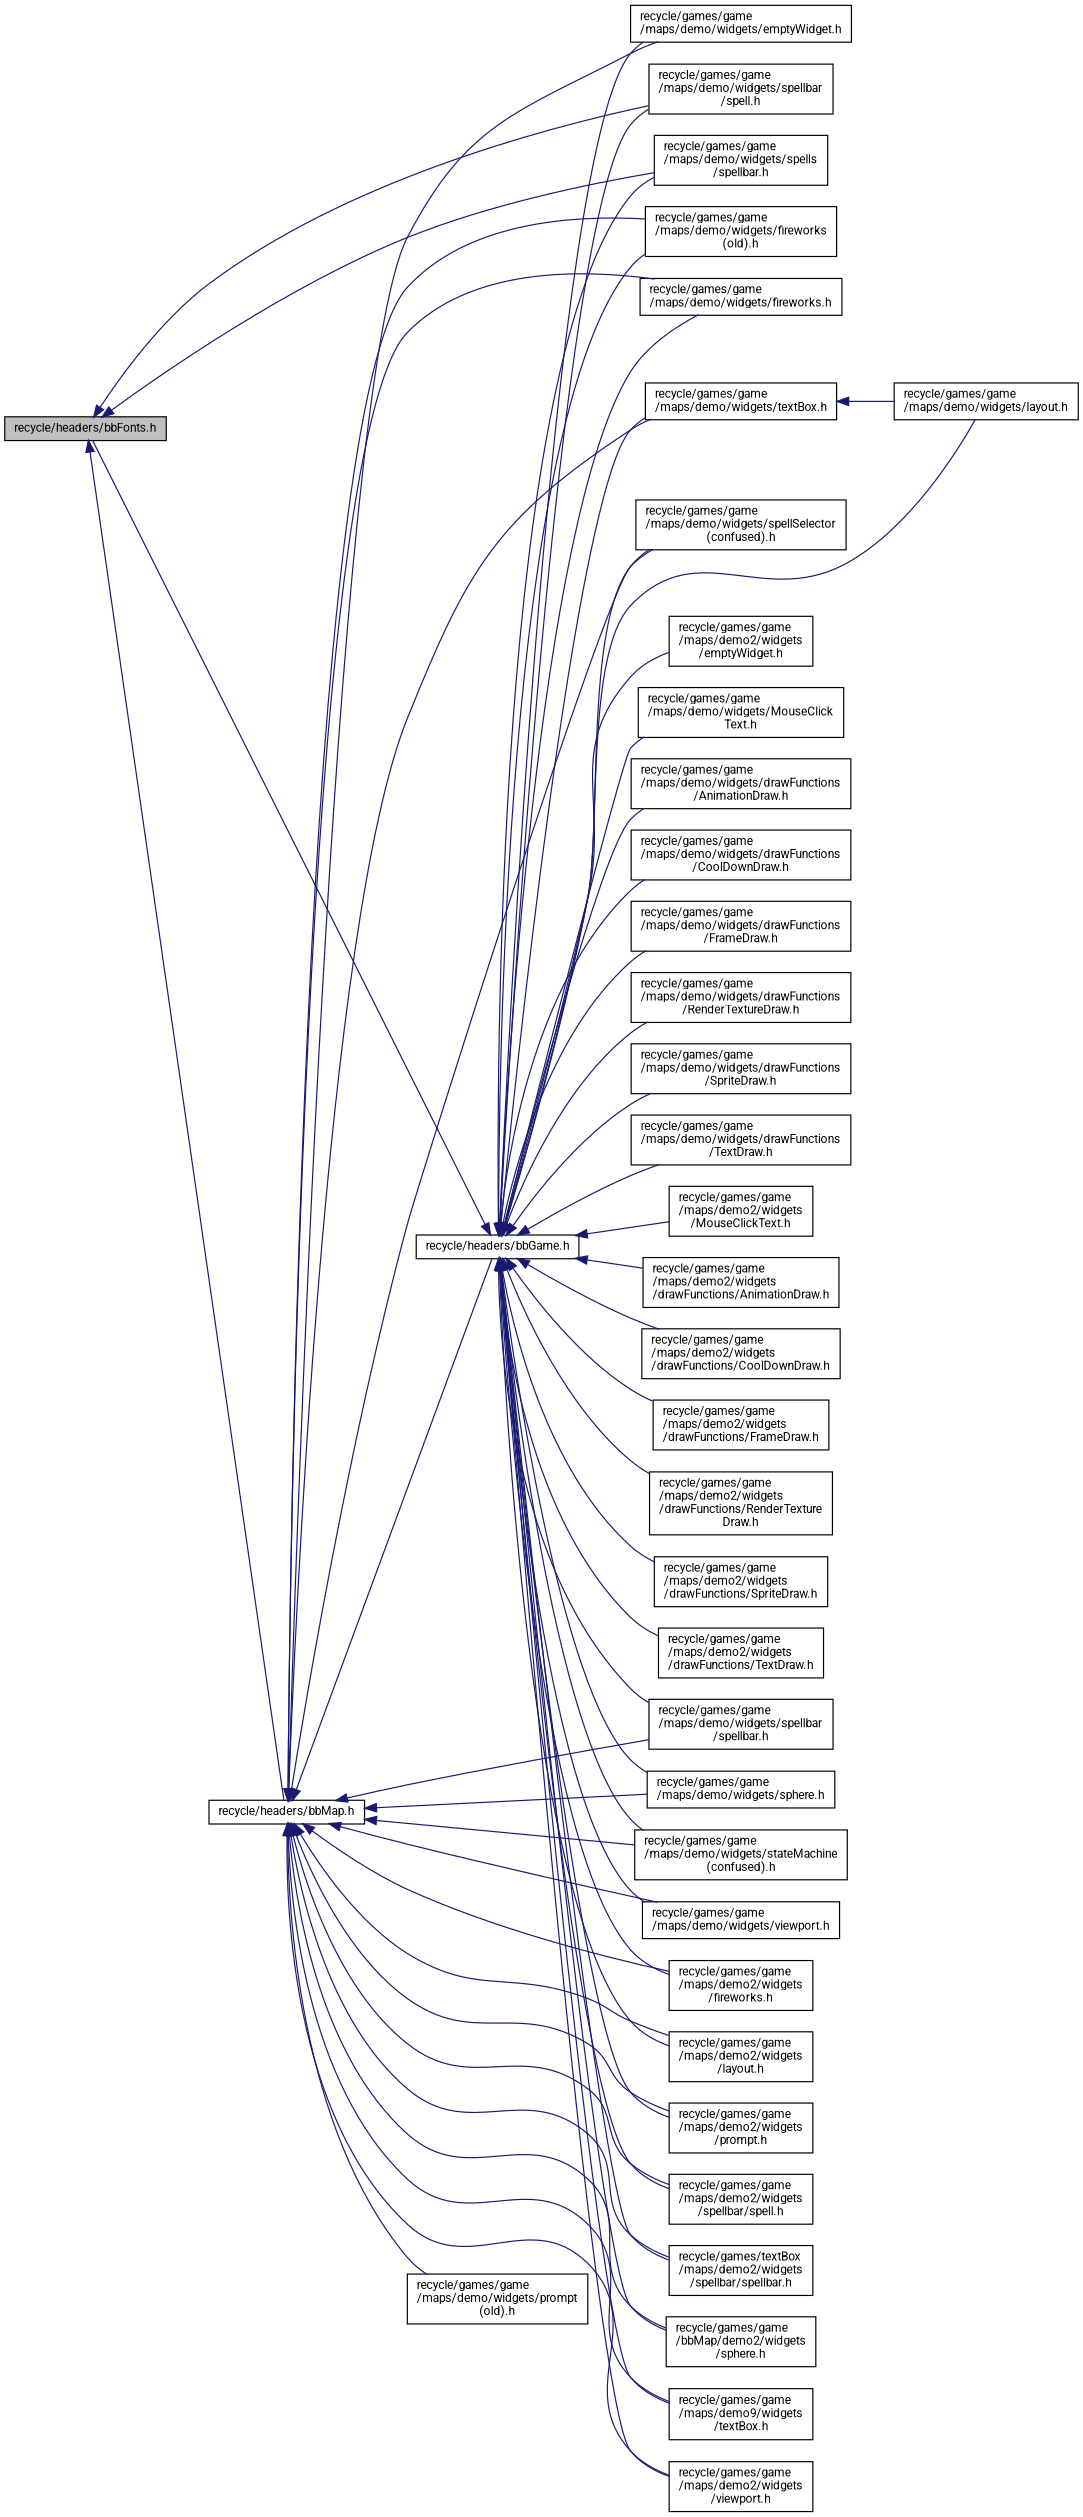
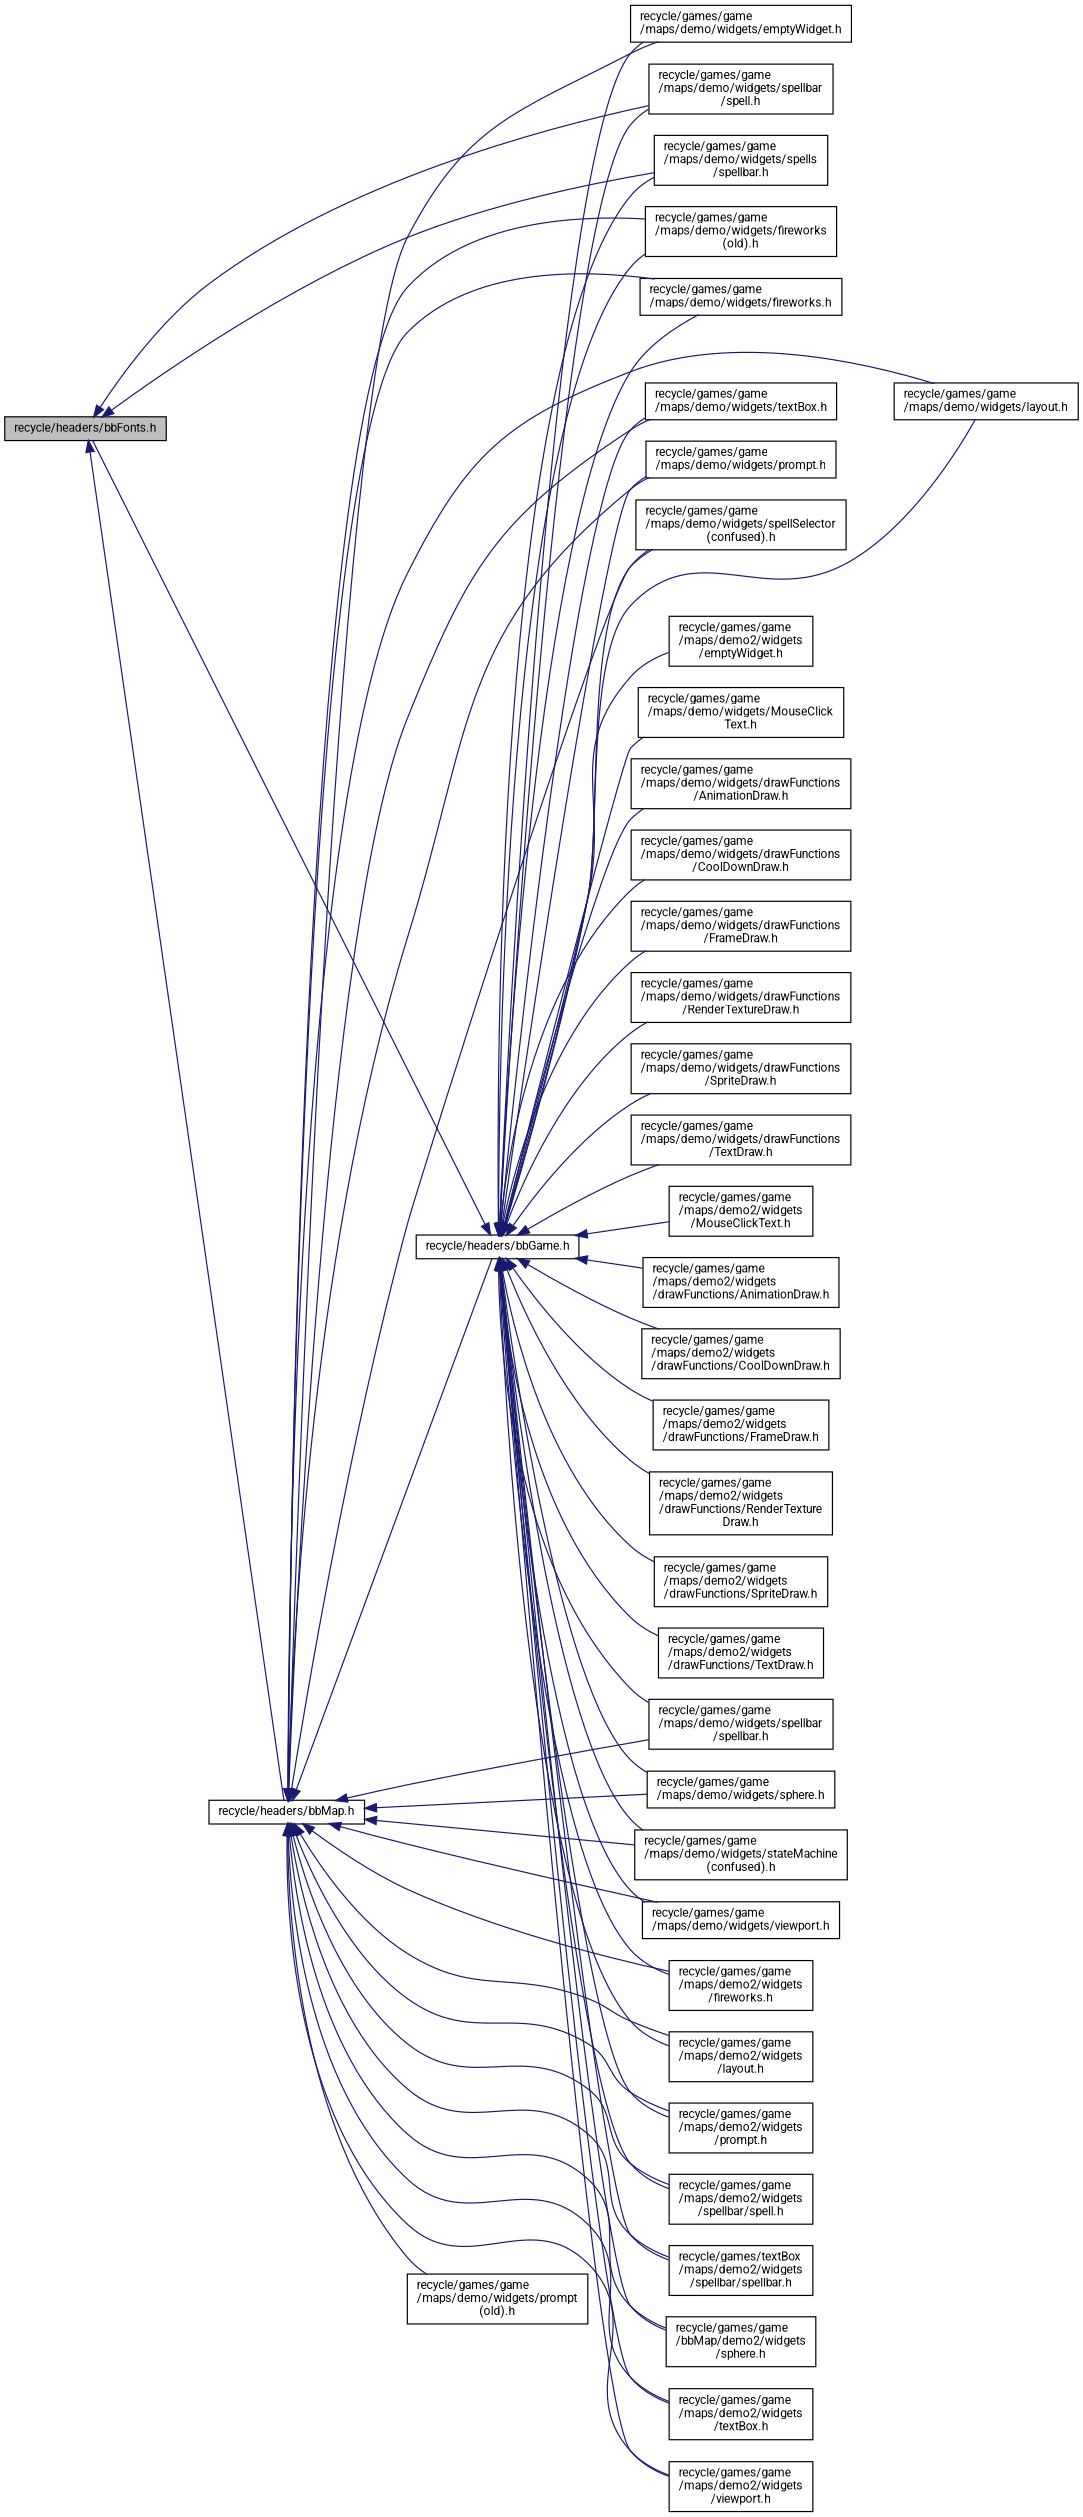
edge "recycle/games/game /maps/demo/widgets/layout.h" -> "recycle/games/game /maps/demo/widgets/textBox.h": now "recycle/games/game /maps/demo/widgets/layout.h" -> "recycle/headers/bbMap.h"
node "recycle/games/game /maps/demo/widgets/prompt.h": added
node "recycle/games/game /maps/demo9/widgets /textBox.h": label "recycle/games/game /maps/demo9/widgets /textBox.h" -> "recycle/games/game /maps/demo2/widgets /textBox.h"
